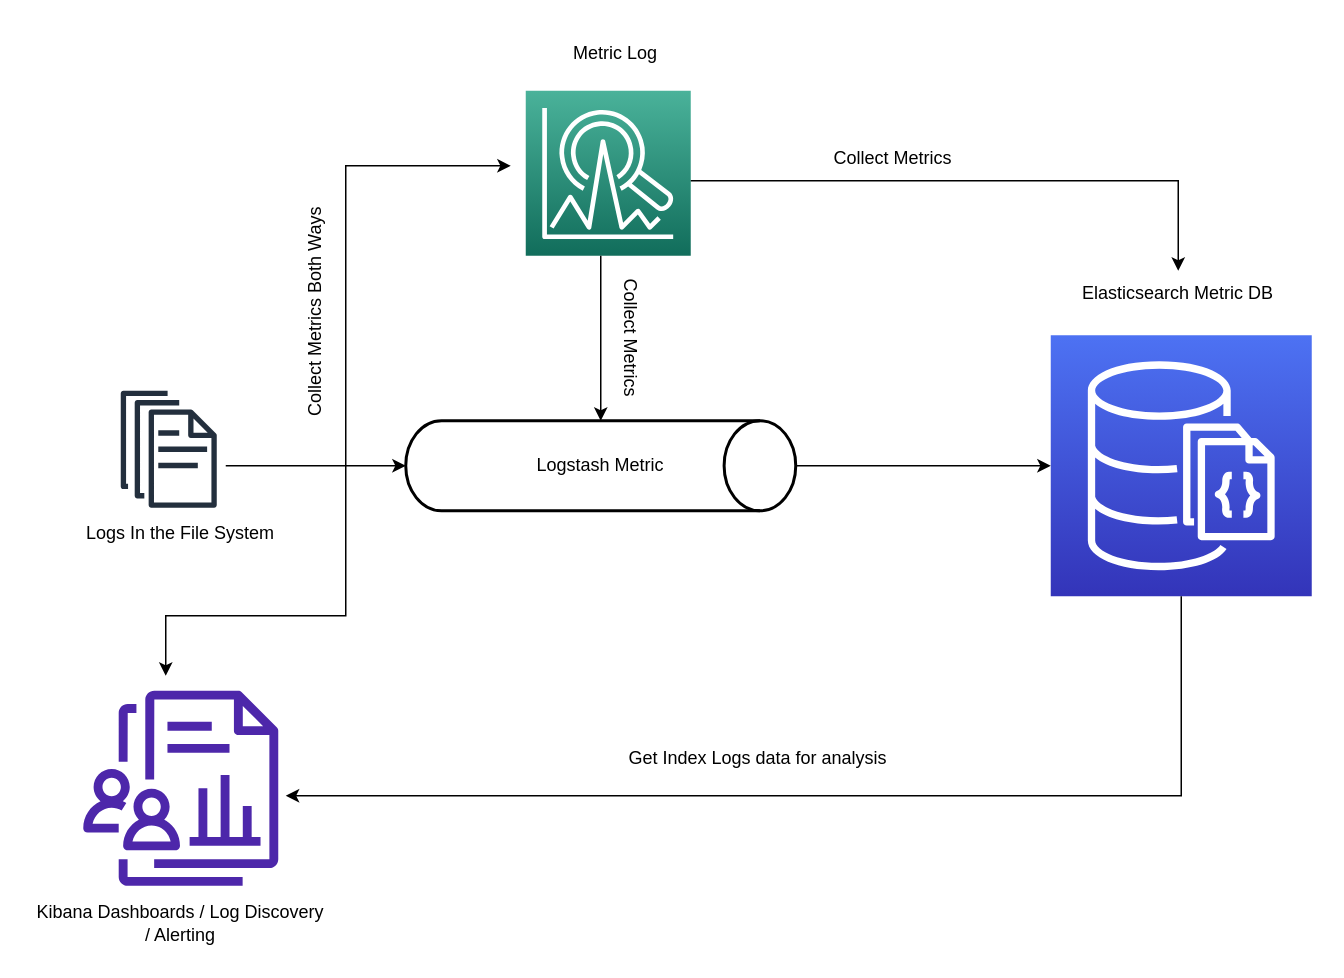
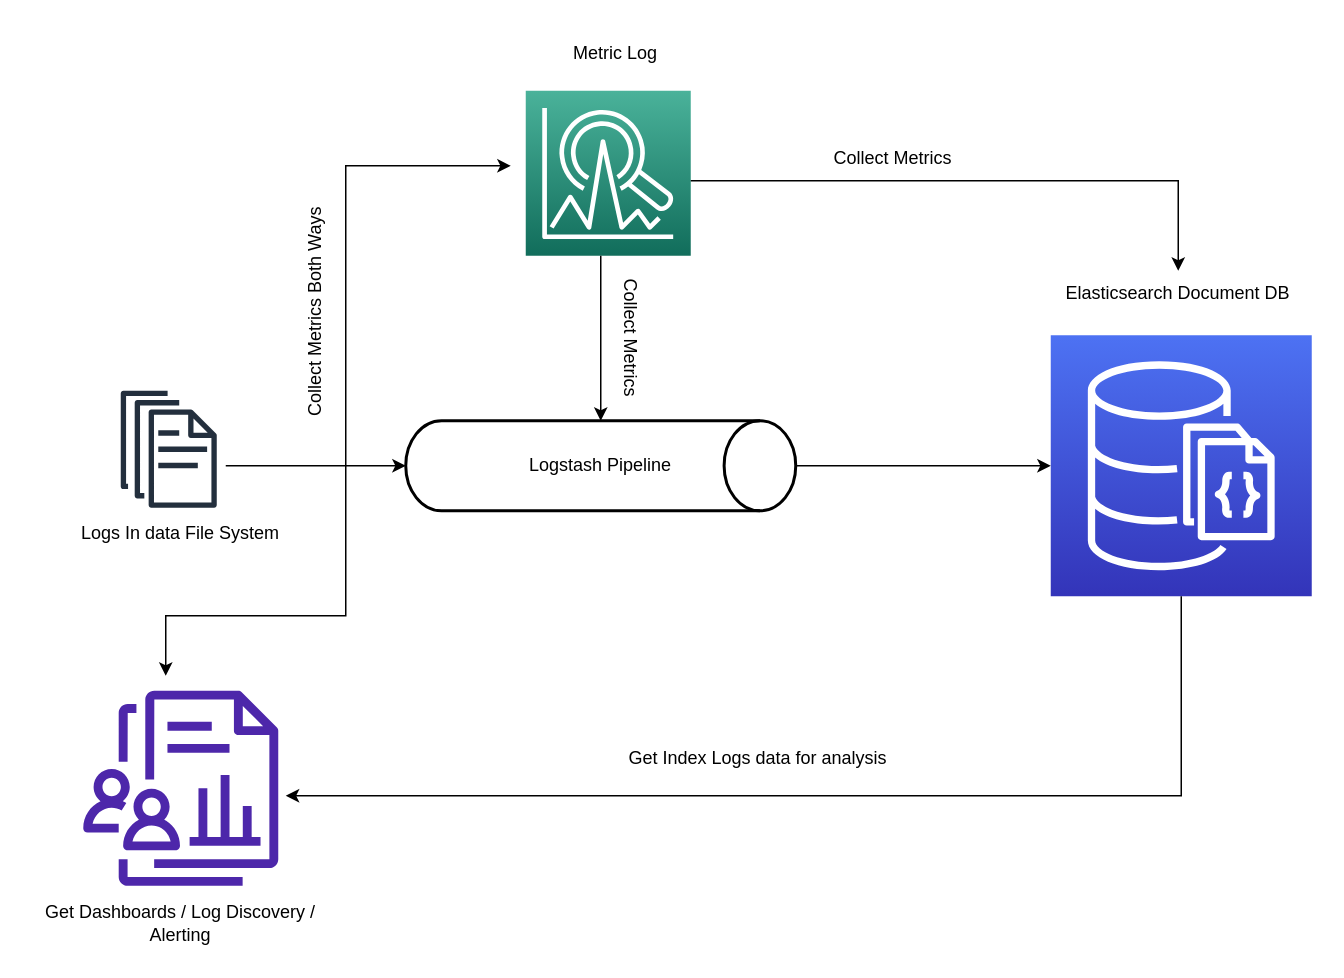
node "Elasticsearch Metric DB": label "Elasticsearch Metric DB" -> "Elasticsearch Document DB"
node "Logstash Metric": label "Logstash Metric" -> "Logstash Pipeline"
node "Logs In the File System": label "Logs In the File System" -> "Logs In data File System"
node "Kibana Dashboards / Log Discovery / Alerting": label "Kibana Dashboards / Log Discovery / Alerting" -> "Get Dashboards / Log Discovery / Alerting"
